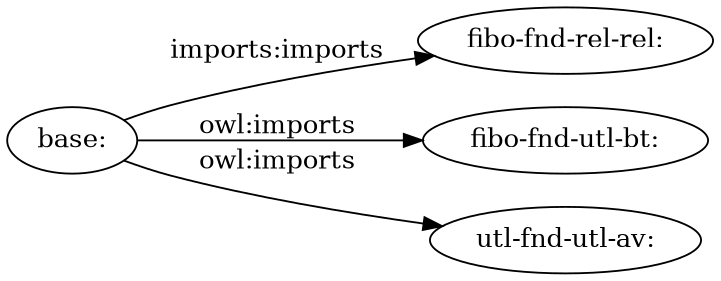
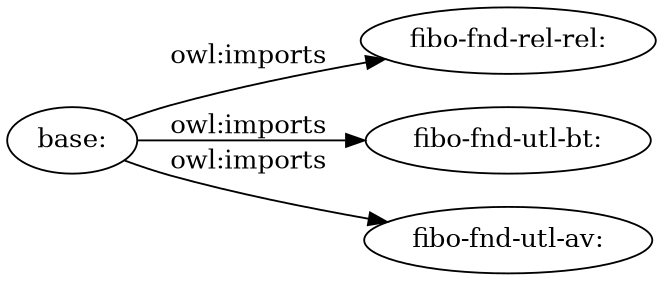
edge "base:" -> "fibo-fnd-rel-rel:": label "imports:imports" -> "owl:imports"
node "utl-fnd-utl-av:": label "utl-fnd-utl-av:" -> "fibo-fnd-utl-av:"
